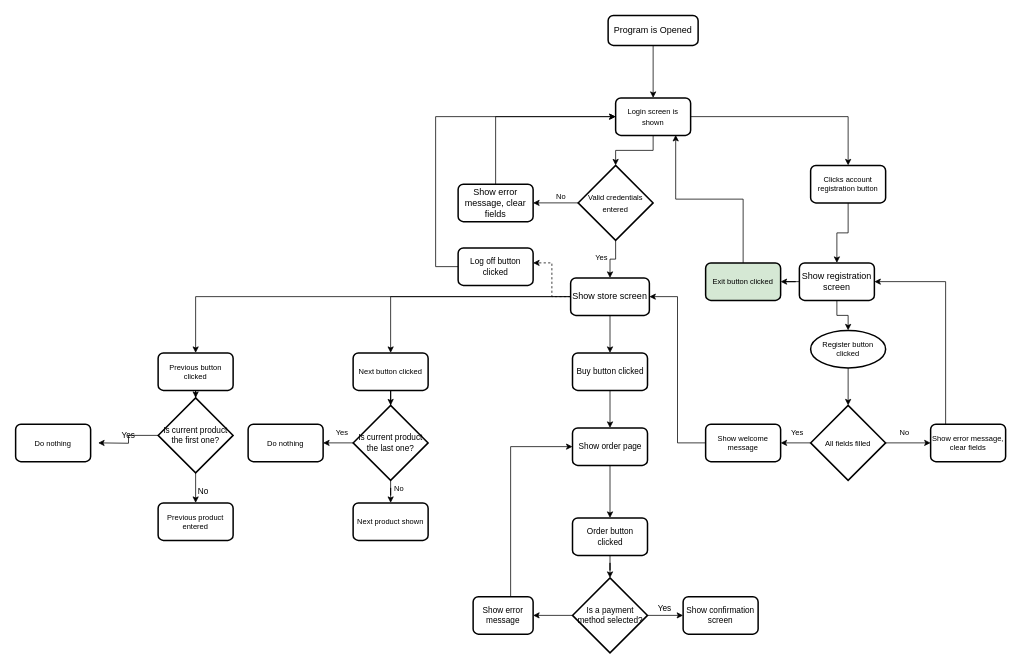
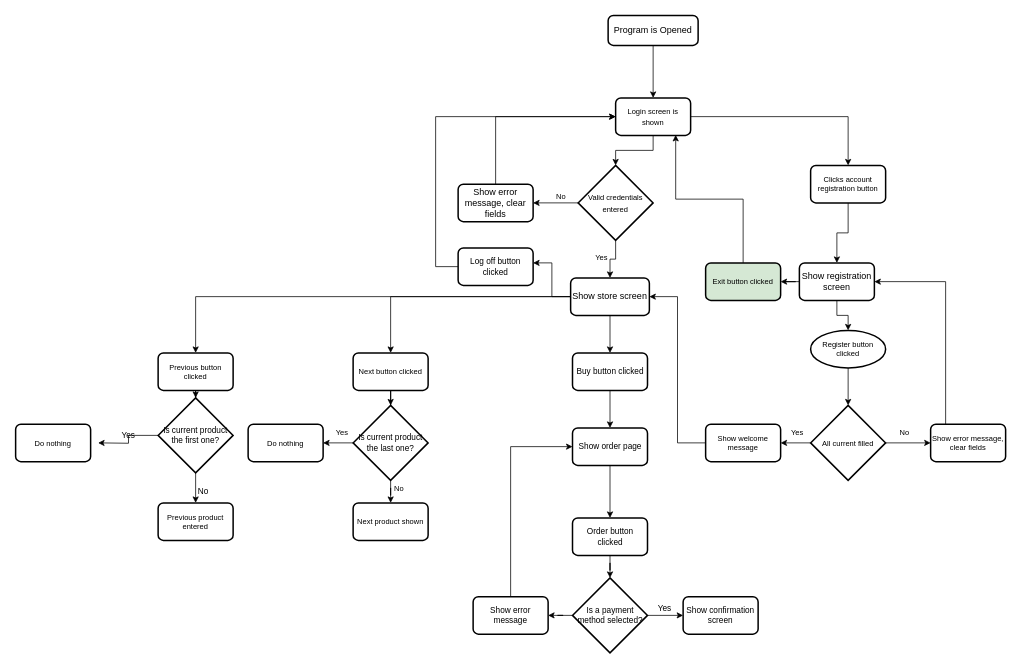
edge "Show store screen" -> "Log off button clicked": style dashed -> solid
node "All fields filled": label "All fields filled" -> "All current filled"
node "Show error message": size 60x38 -> 75x38
